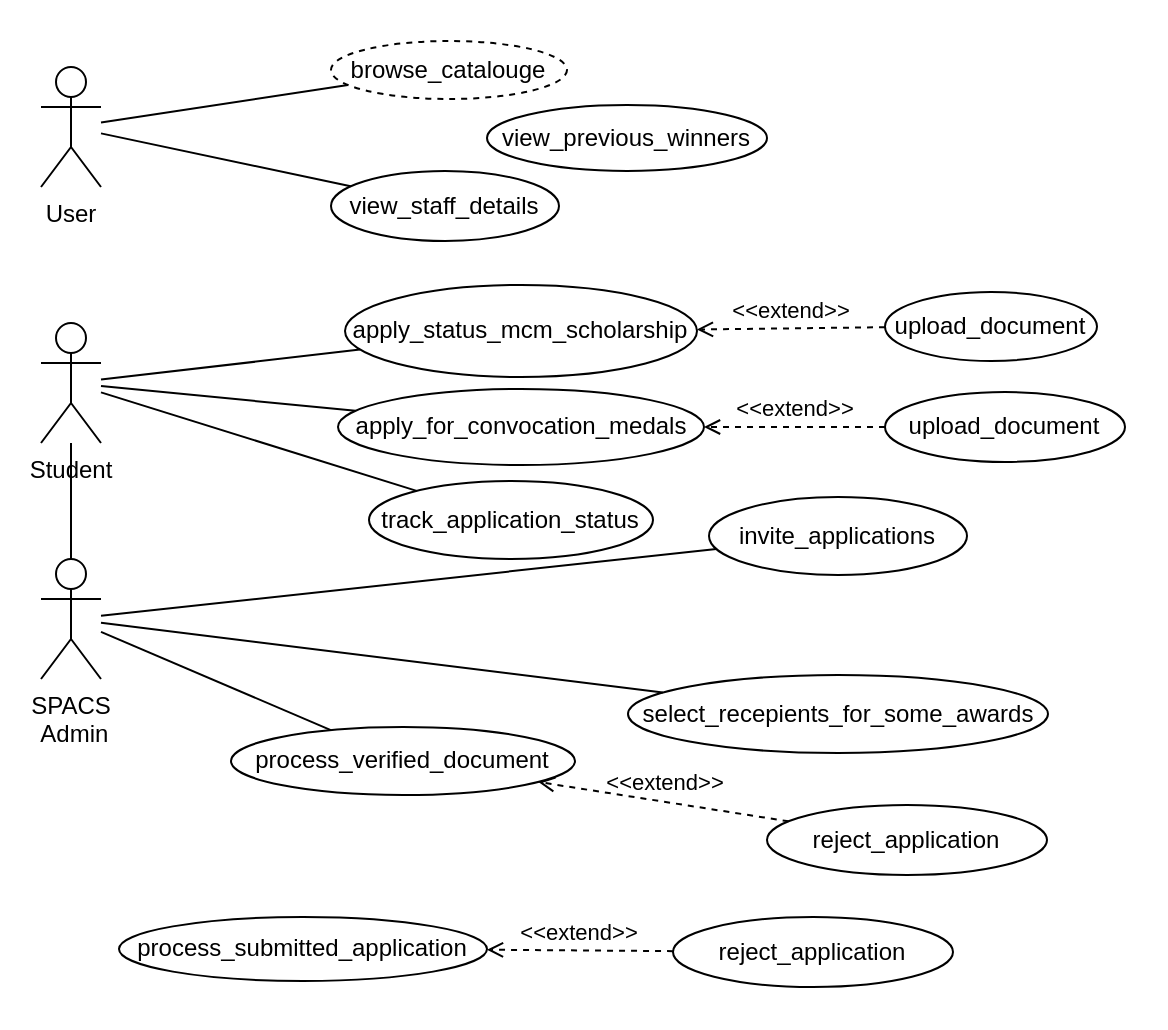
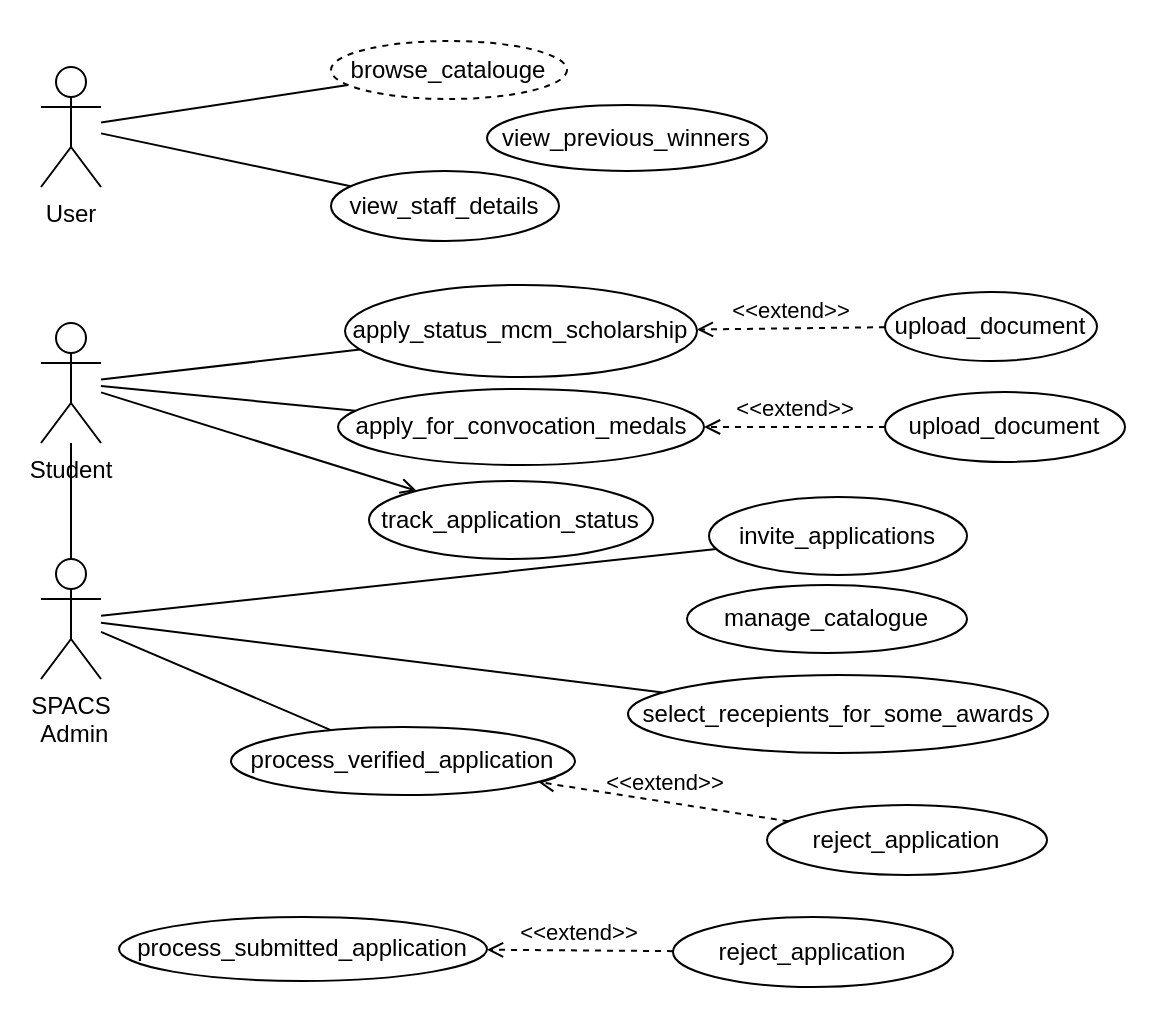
edge "Student" -- "track_application_status": arrowhead none -> open
node "manage_catalogue": added
node "process_verified_document": label "process_verified_document" -> "process_verified_application"
